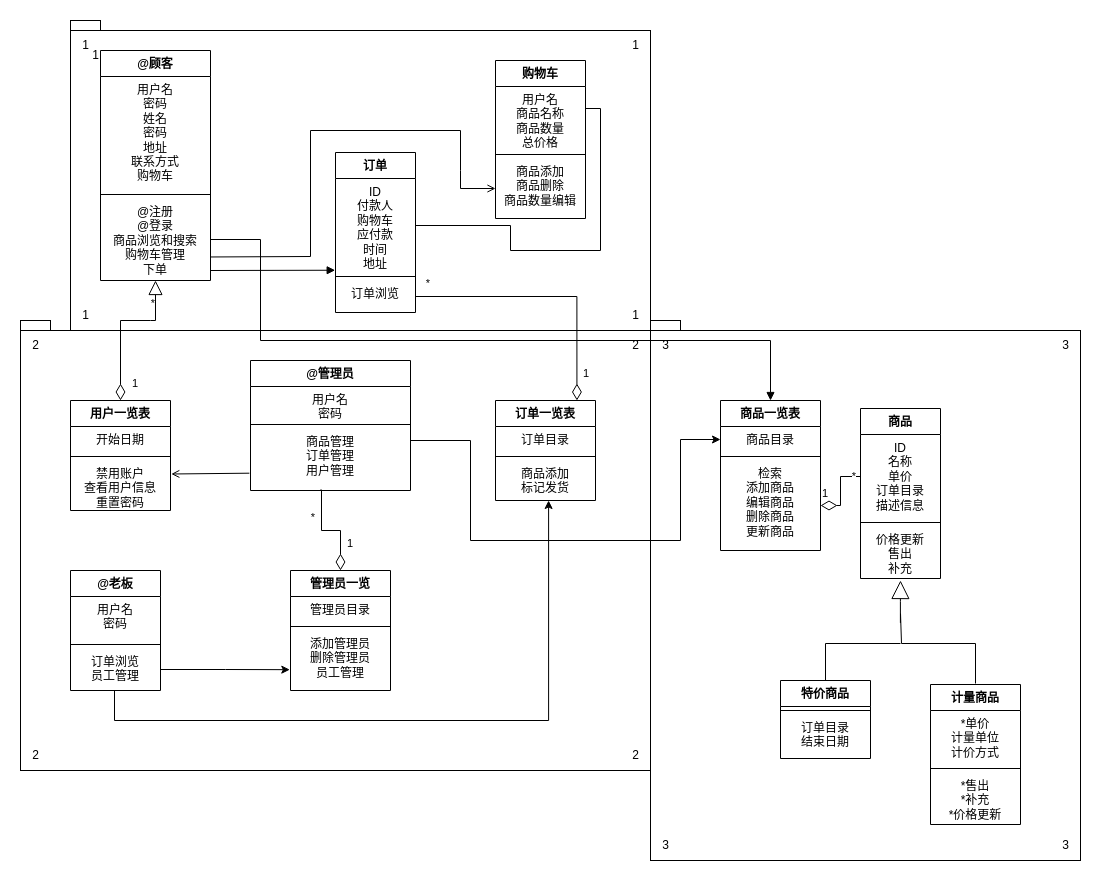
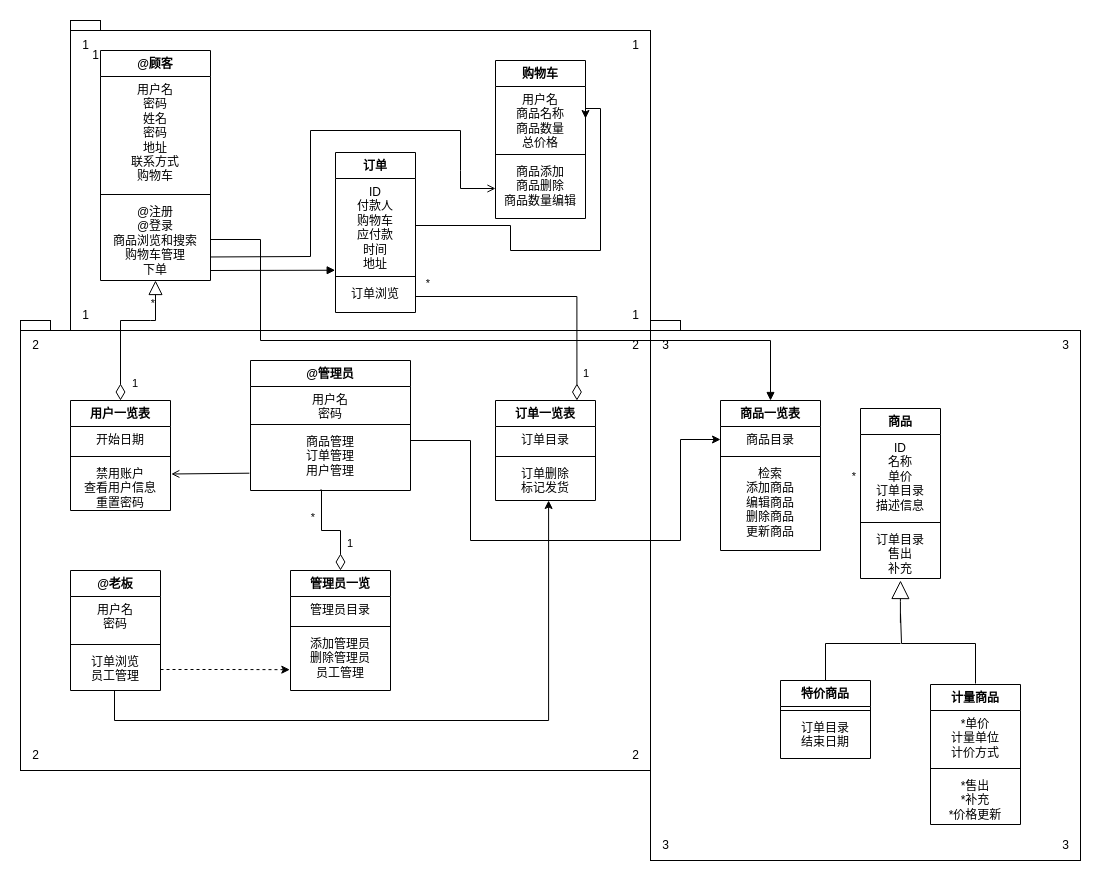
edge "用户名 商品名称 商品数量 总价格" -- "ID 付款人 购物车 应付款 时间 地址": arrowhead none -> classic
node "商品添加 标记发货": label "商品添加 标记发货" -> "订单删除 标记发货"
edge "ID 名称 单价 订单目录 描述信息" -> "检索 添加商品 编辑商品 删除商品 更新商品": removed, label "1"
node "价格更新 售出 补充": label "价格更新 售出 补充" -> "订单目录 售出 补充"
edge "订单浏览 员工管理" -> "添加管理员 删除管理员 员工管理": style solid -> dashed
